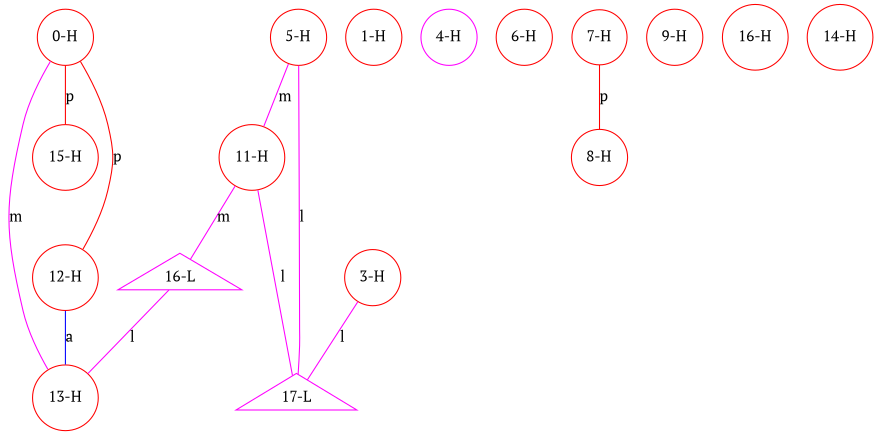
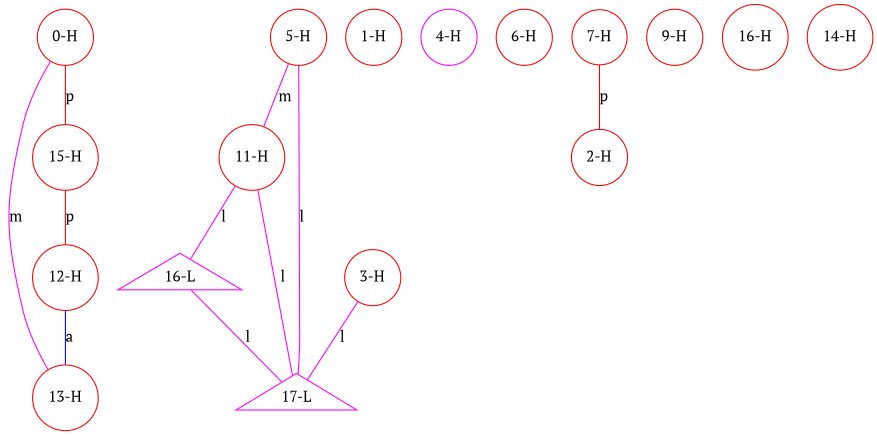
edge "0-H" -- "12-H": now "15-H" -- "12-H"
node "8-H": label "8-H" -> "2-H"
edge "11-H" -- "16-L": label "m" -> "l"
edge "16-L" -- "13-H": now "16-L" -- "17-L"
